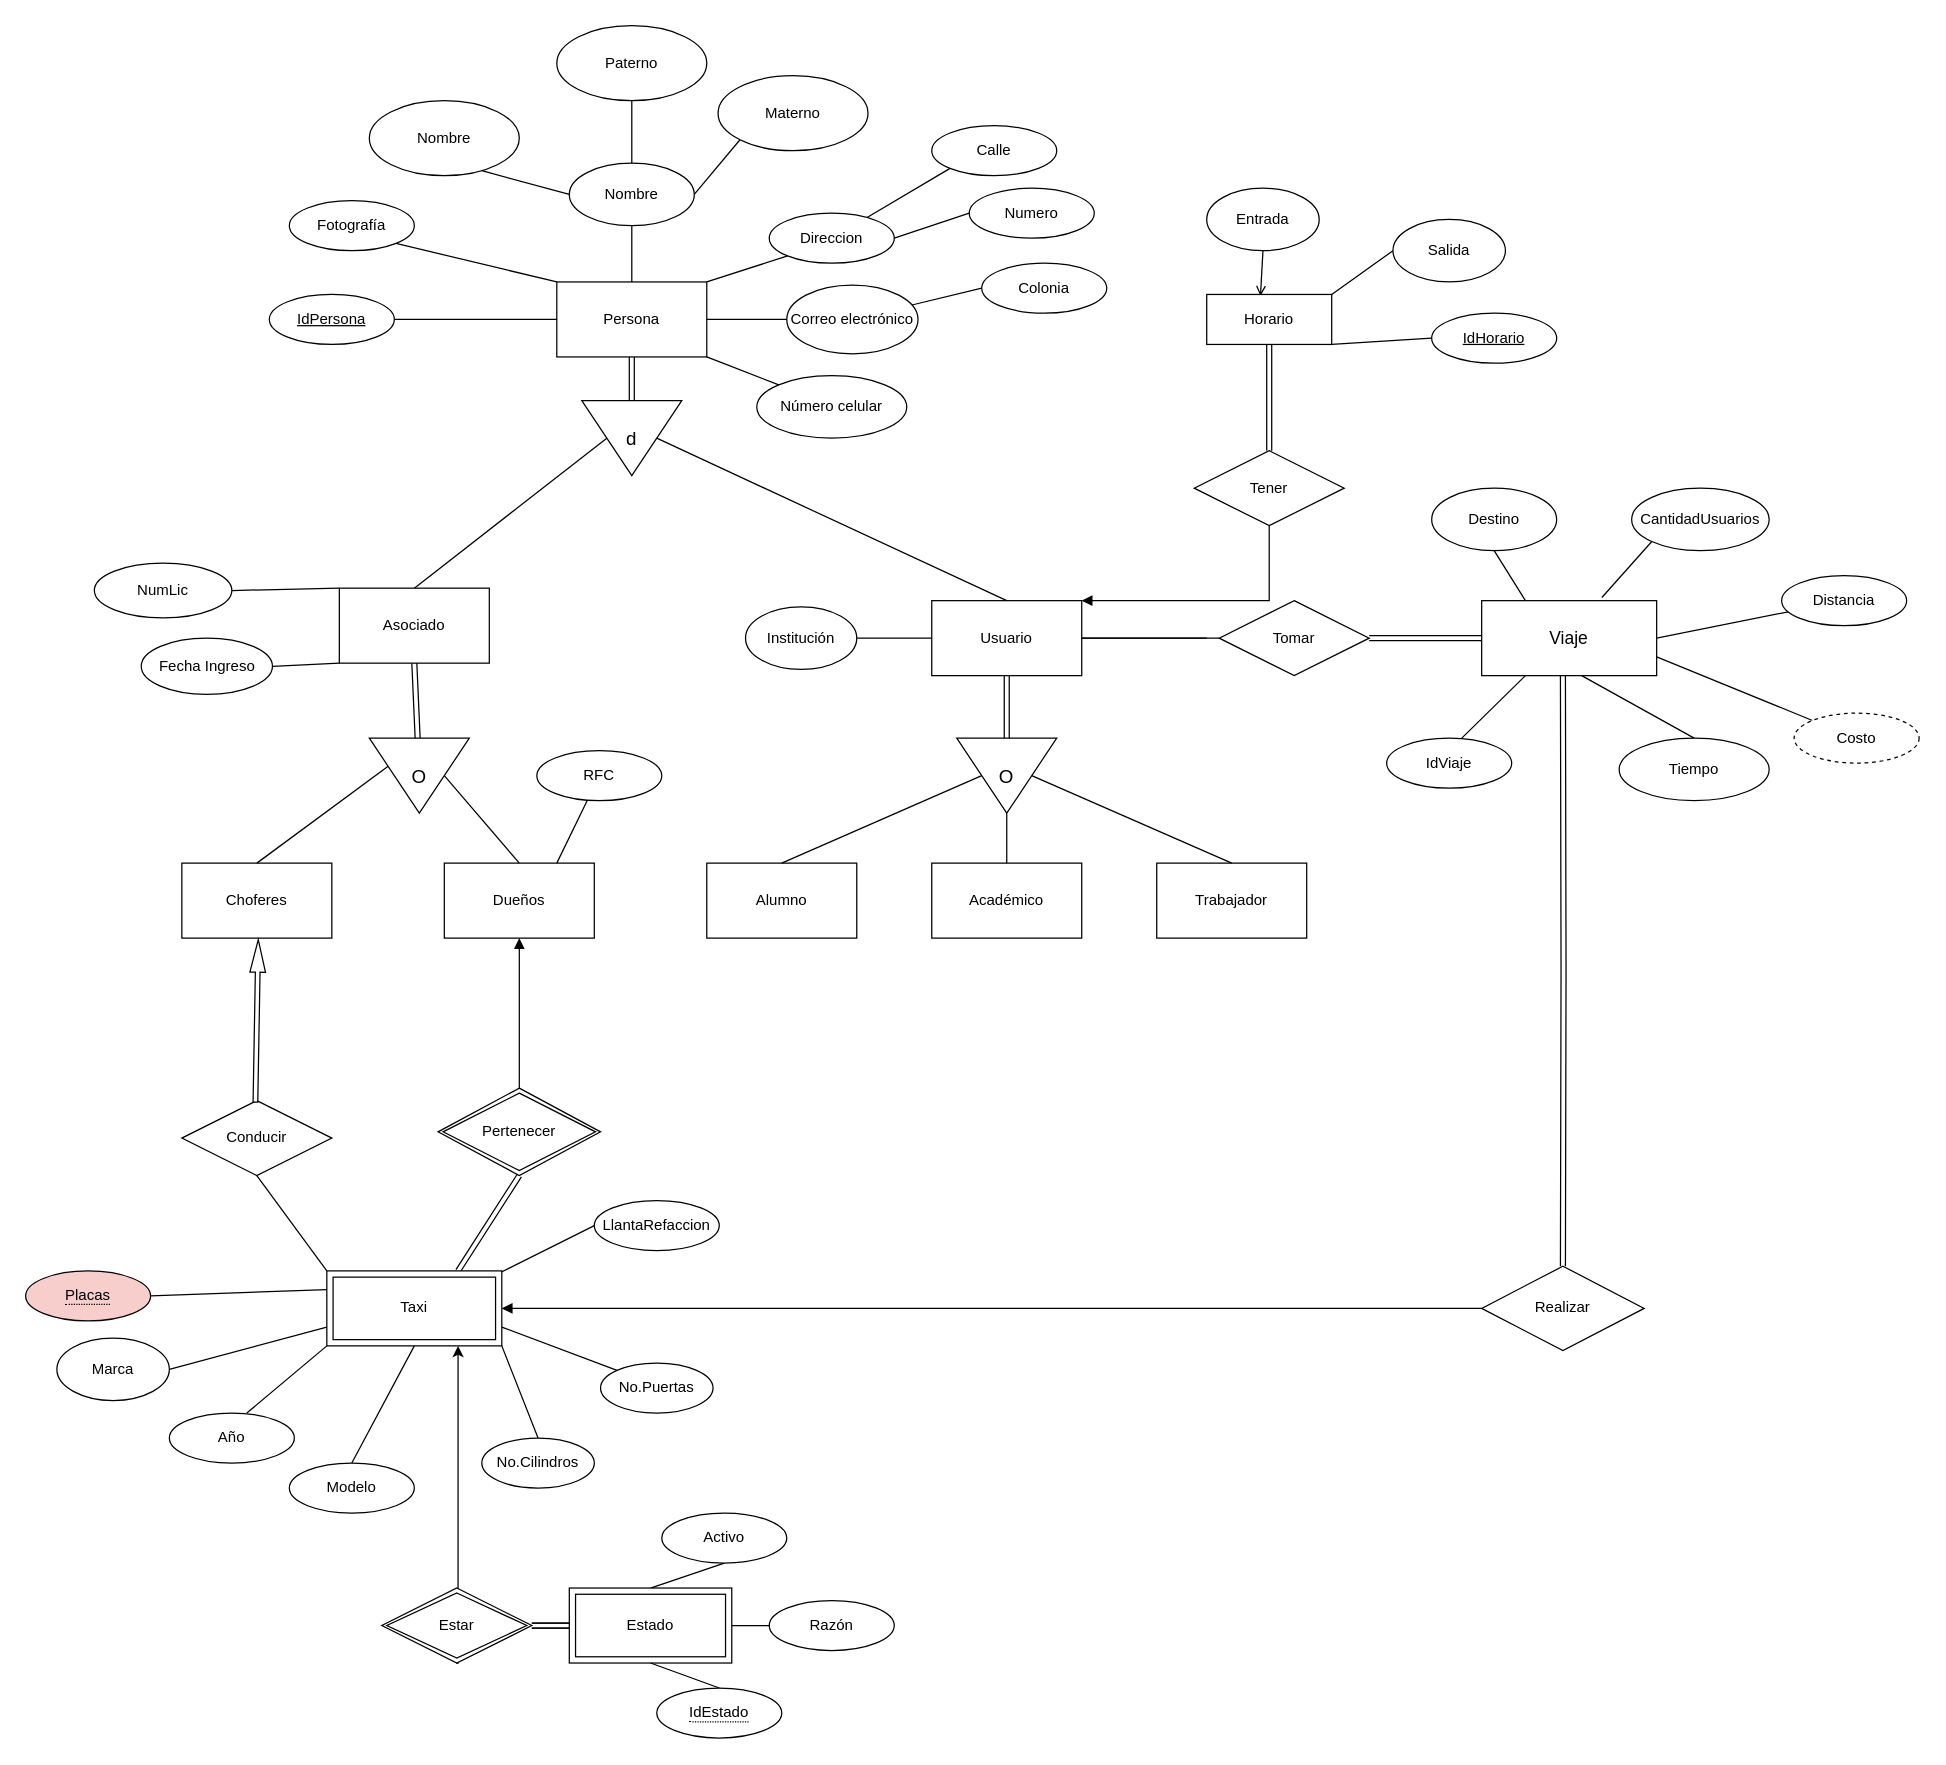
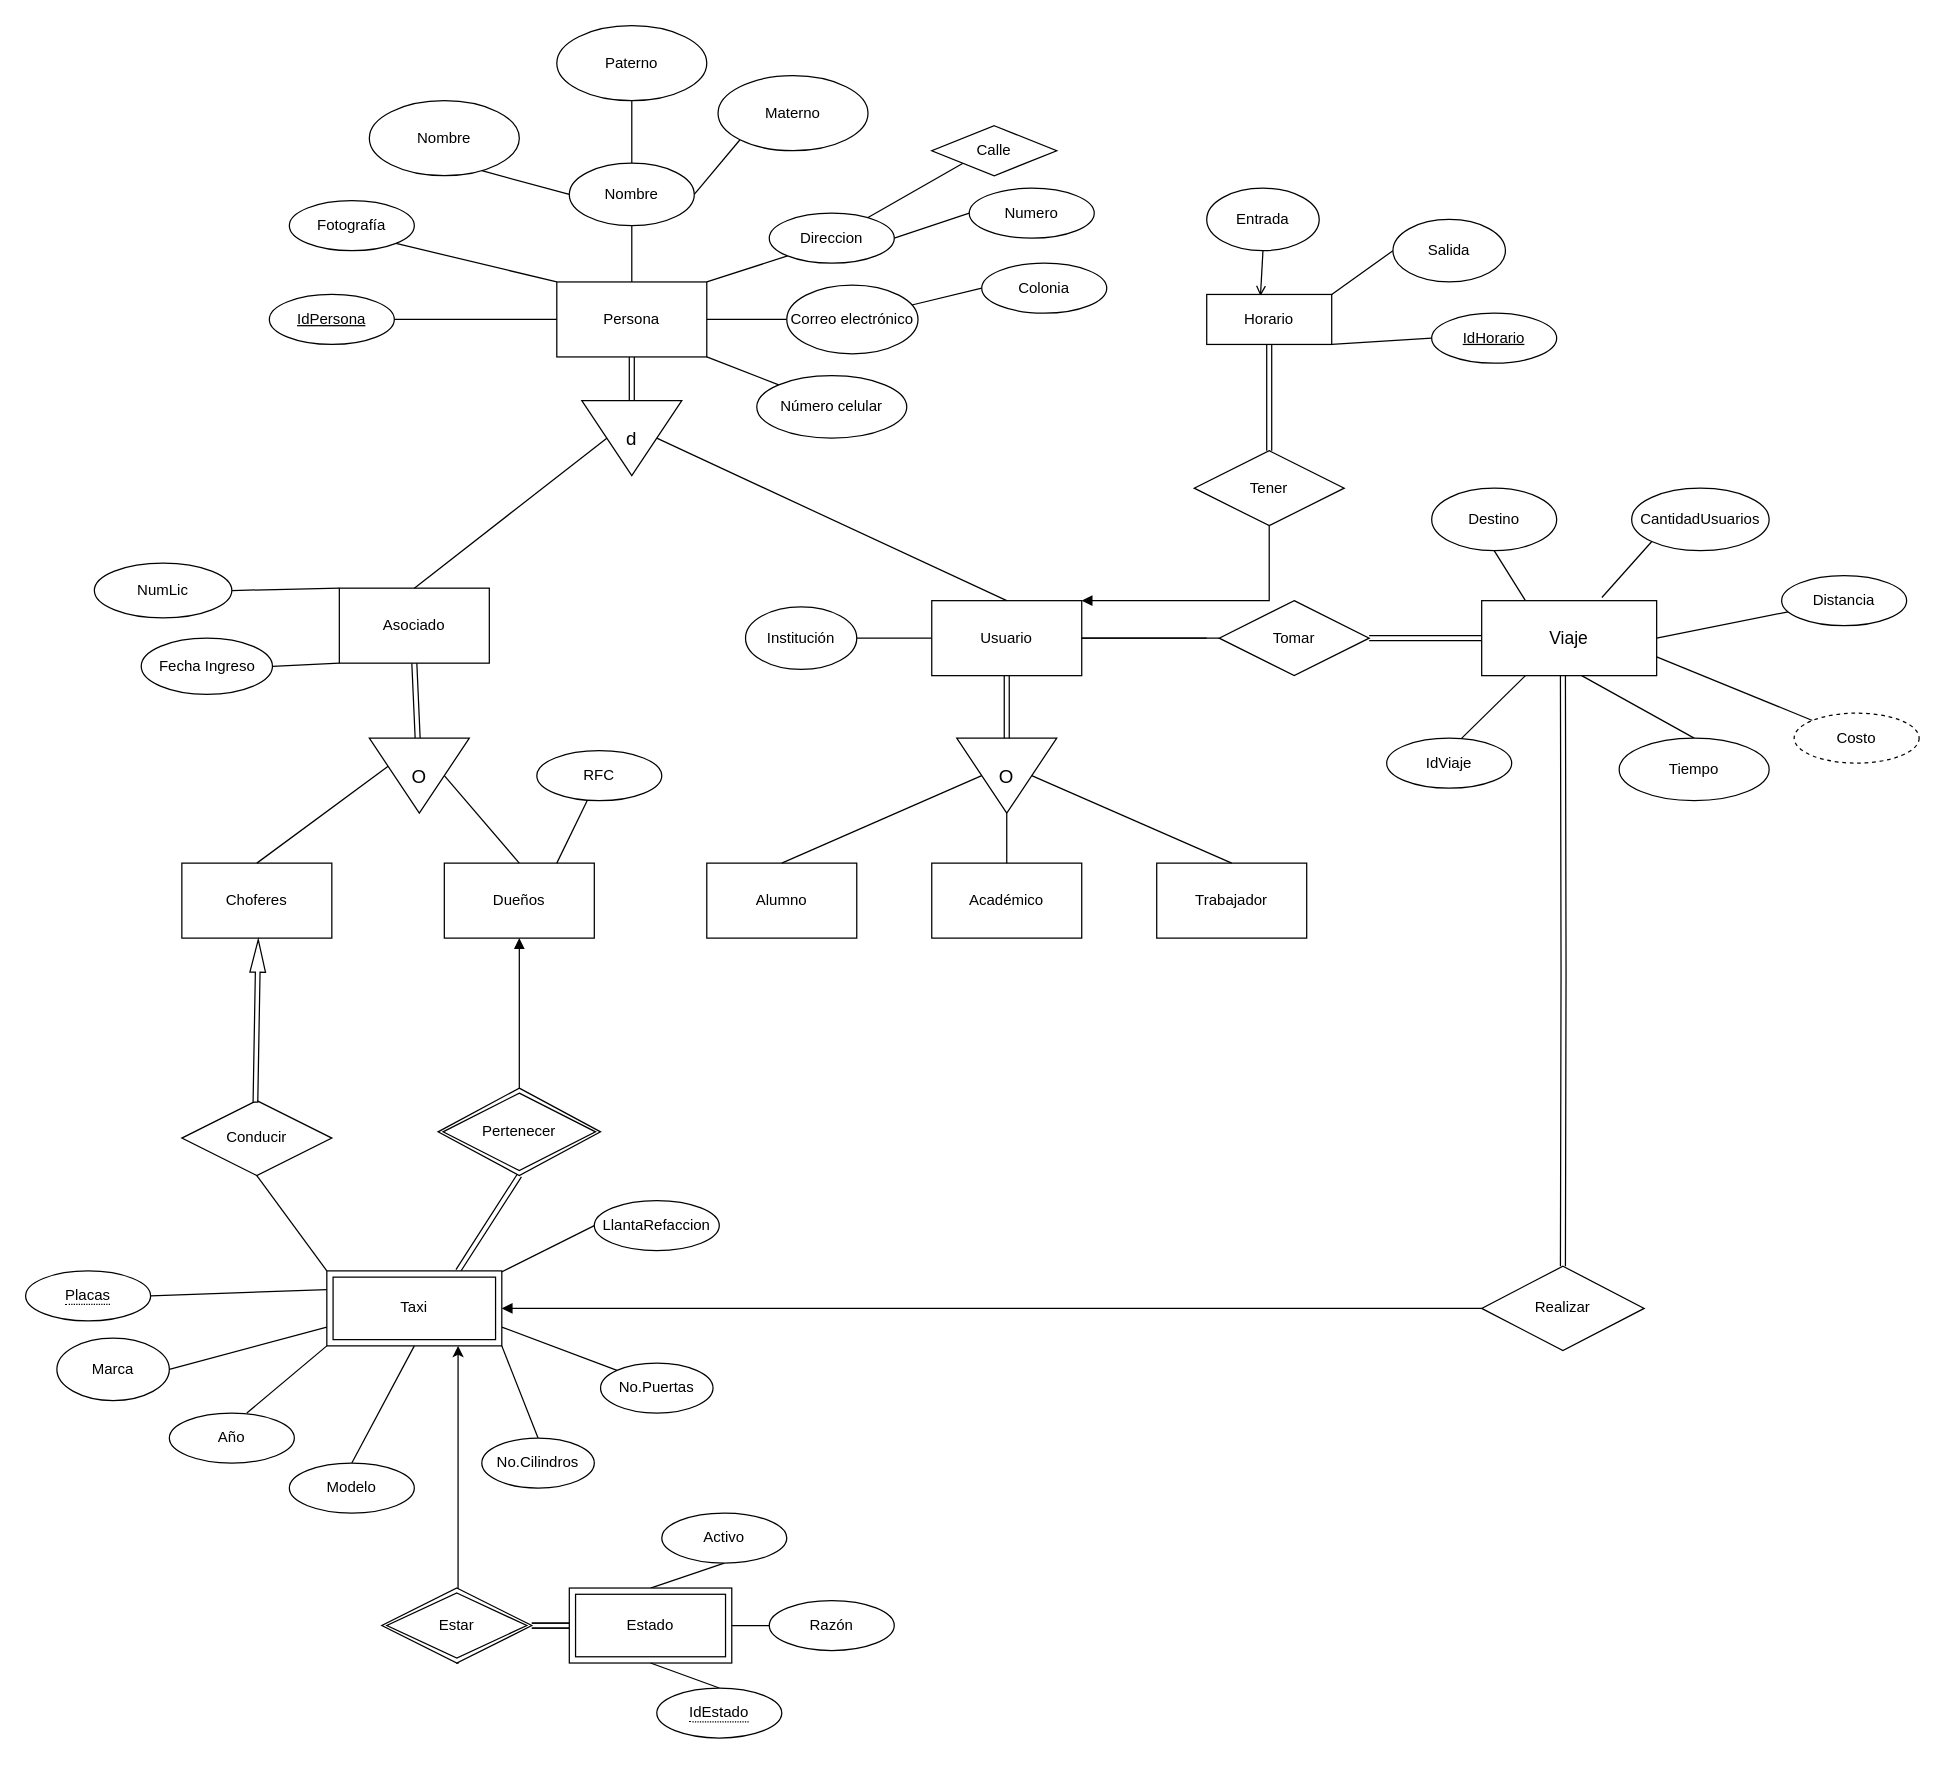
node "Calle": shape ellipse -> diamond
node "Placas": fillcolor #f8cecc -> #ffffff
